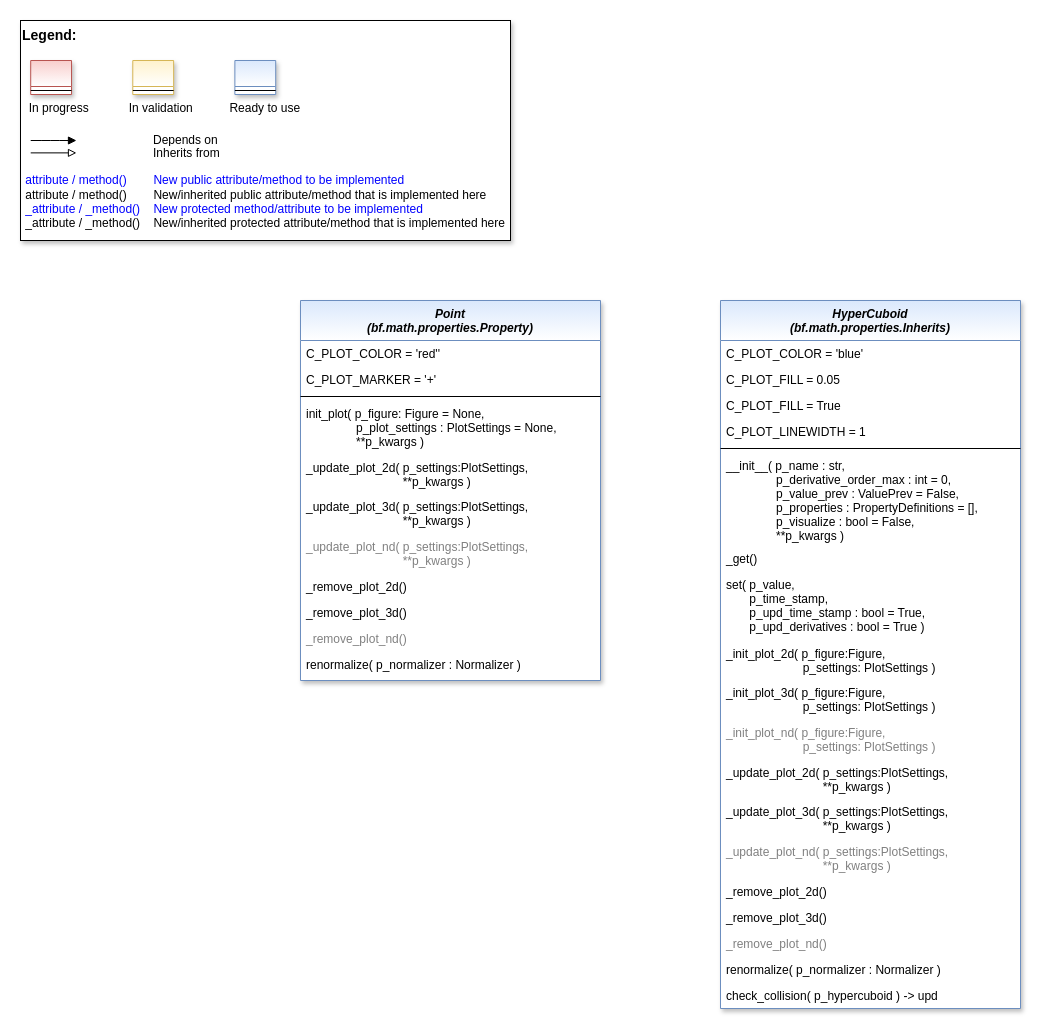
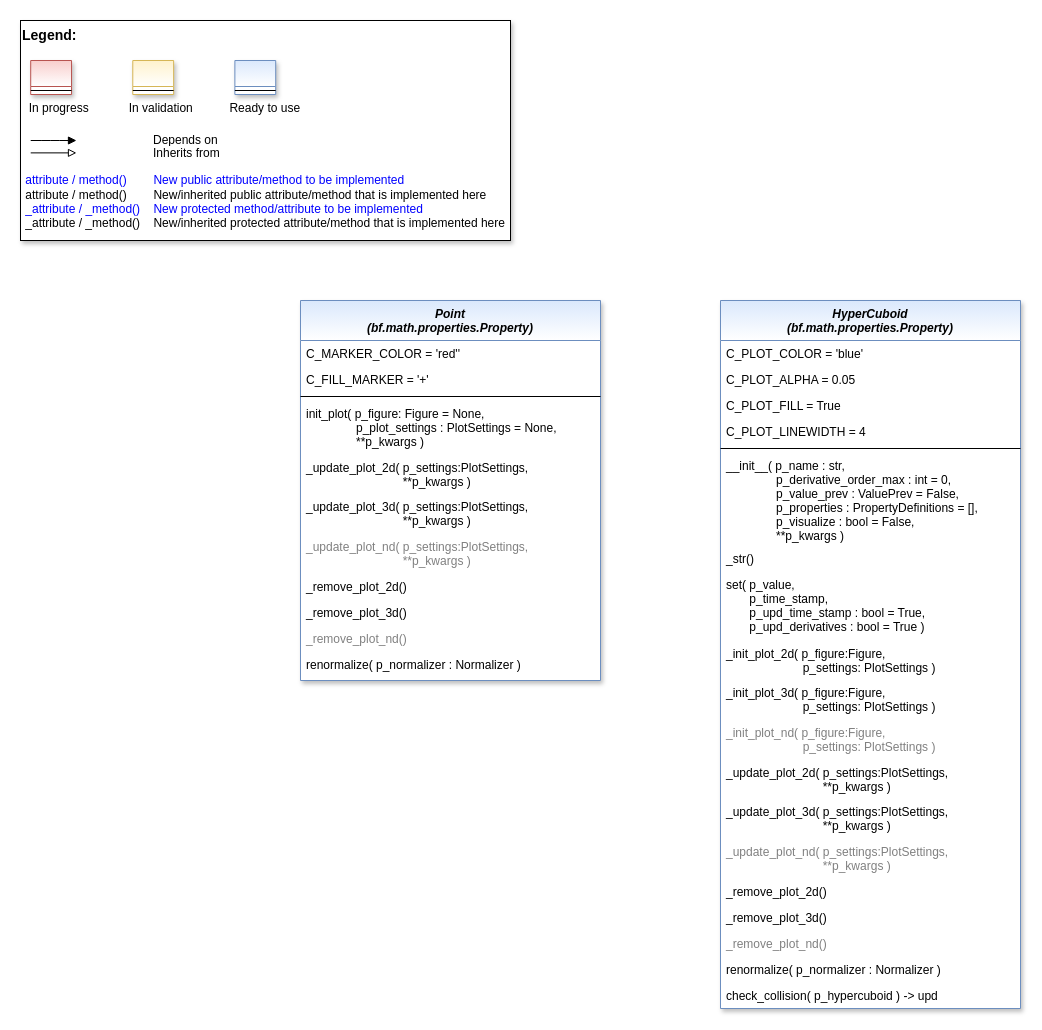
node "HyperCuboid (bf.math.properties.Inherits)": label "HyperCuboid (bf.math.properties.Inherits)" -> "HyperCuboid (bf.math.properties.Property)"
node "C_PLOT_COLOR = 'red''": label "C_PLOT_COLOR = 'red''" -> "C_MARKER_COLOR = 'red''"
node "C_PLOT_MARKER = '+'": label "C_PLOT_MARKER = '+'" -> "C_FILL_MARKER = '+'"
node "C_PLOT_FILL = 0.05": label "C_PLOT_FILL = 0.05" -> "C_PLOT_ALPHA = 0.05"
node "C_PLOT_LINEWIDTH = 1": label "C_PLOT_LINEWIDTH = 1" -> "C_PLOT_LINEWIDTH = 4"
node "_get()": label "_get()" -> "_str()"
